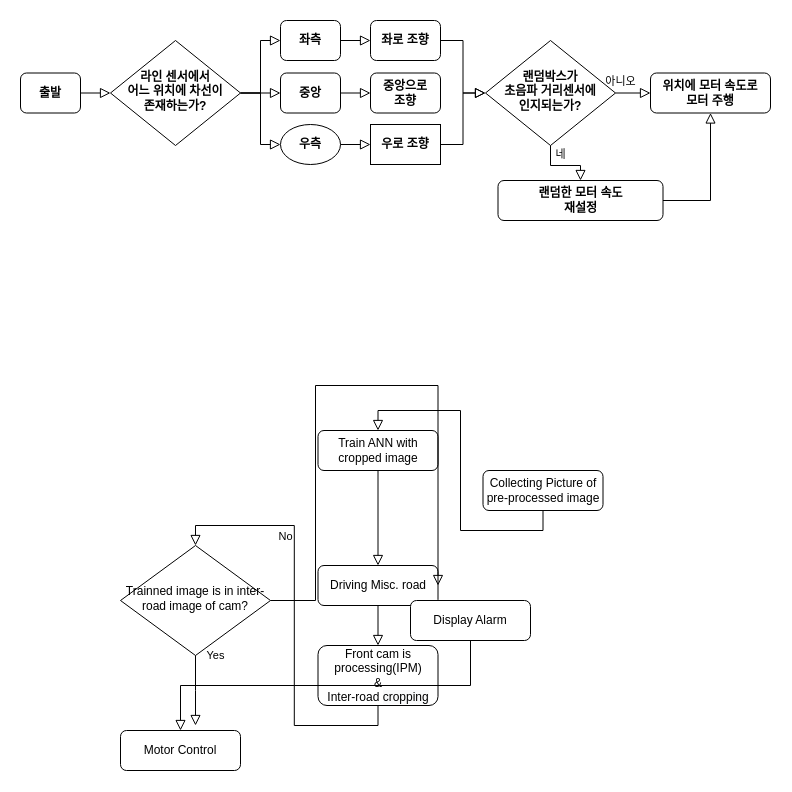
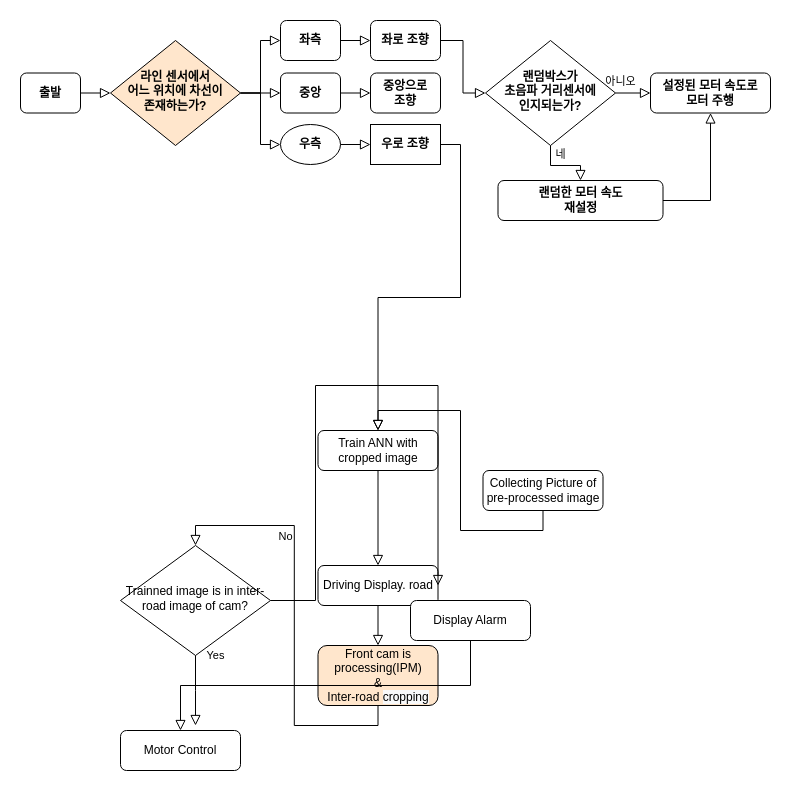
node "라인 센서에서 어느 위치에 차선이 존재하는가?": fillcolor #ffffff -> #ffe6cc
node "위치에 모터 속도로 모터 주행": label "위치에 모터 속도로 모터 주행" -> "설정된 모터 속도로 모터 주행"
edge "우로 조향" -> "랜덤박스가 초음파 거리센서에 인지되는가?": now "우로 조향" -> "Train ANN with cropped image"
node "Driving Misc. road": label "Driving Misc. road" -> "Driving Display. road"
node "Front cam is processing(IPM) & Inter-road cropping": fillcolor #ffffff -> #ffe6cc
